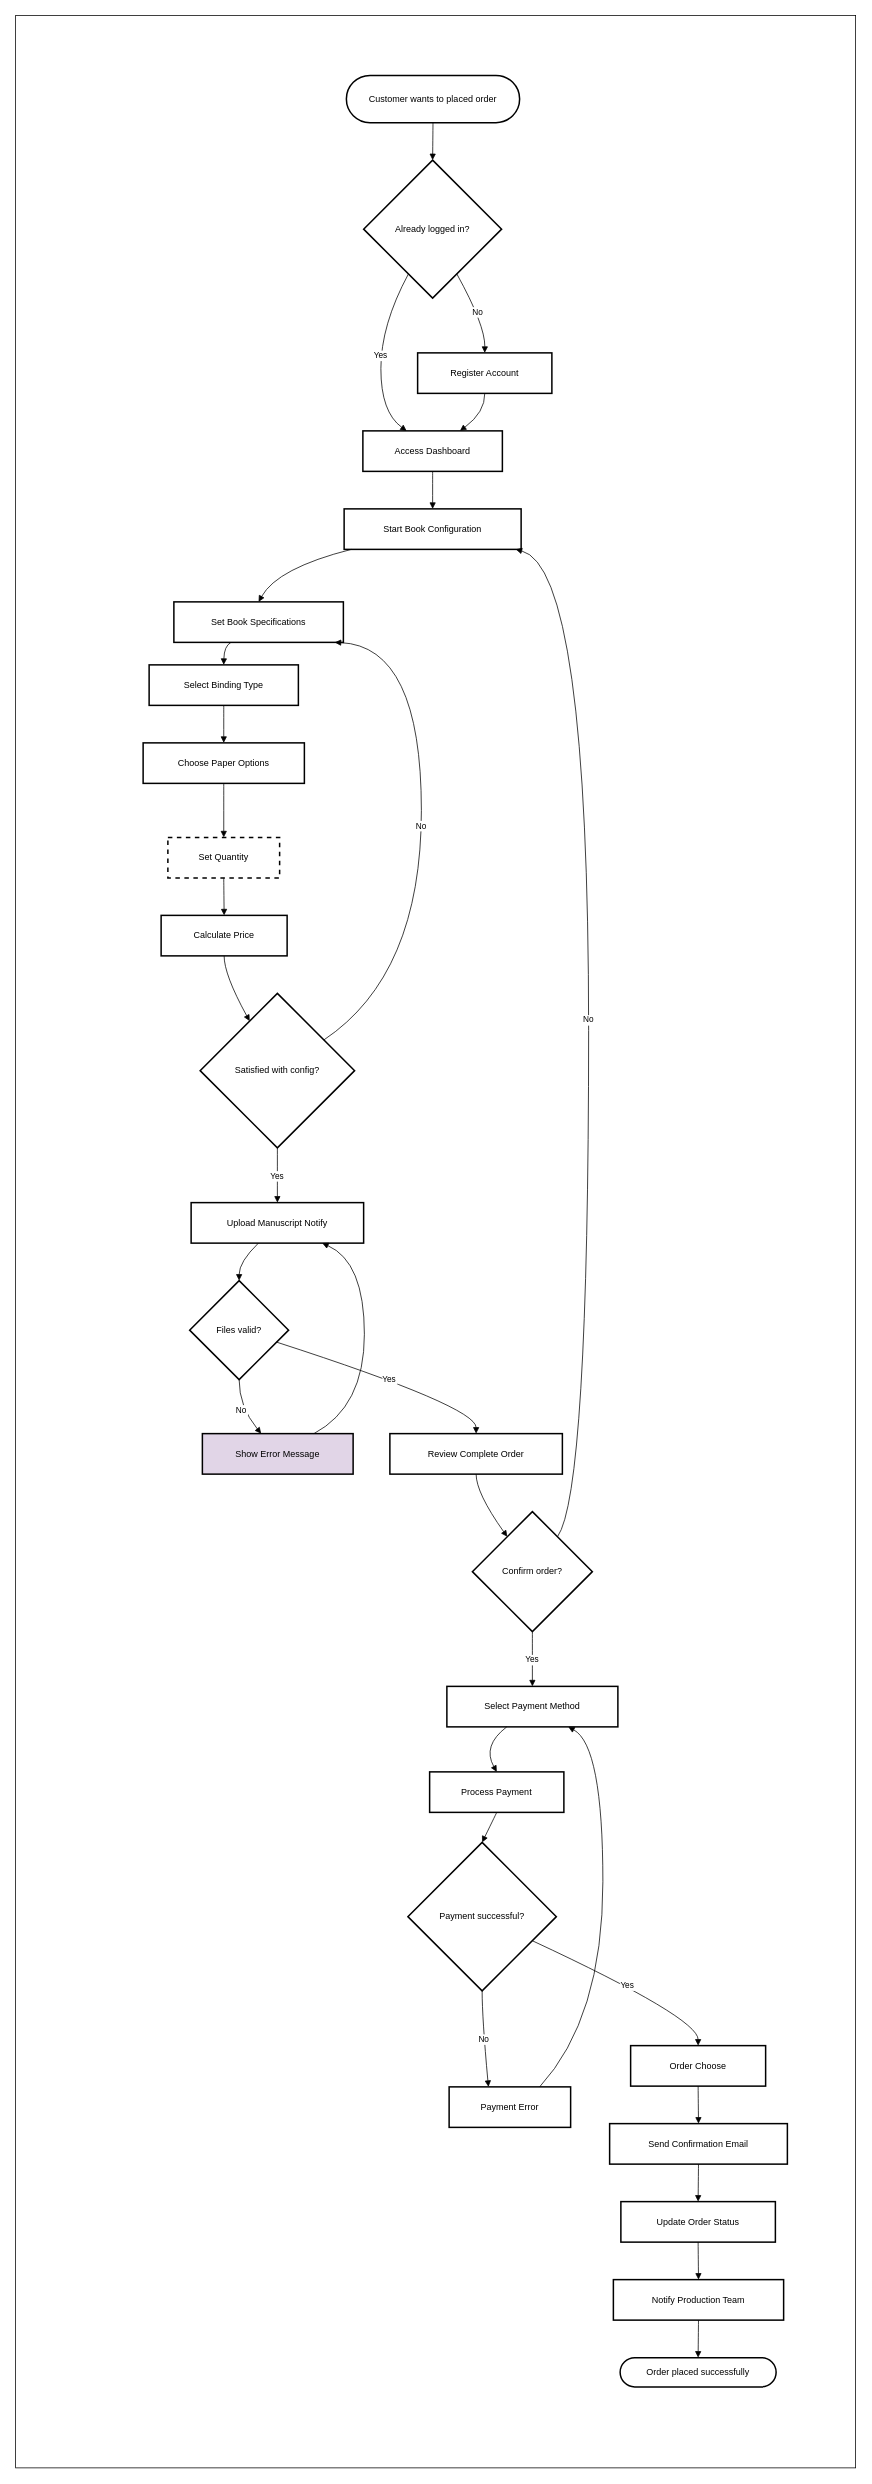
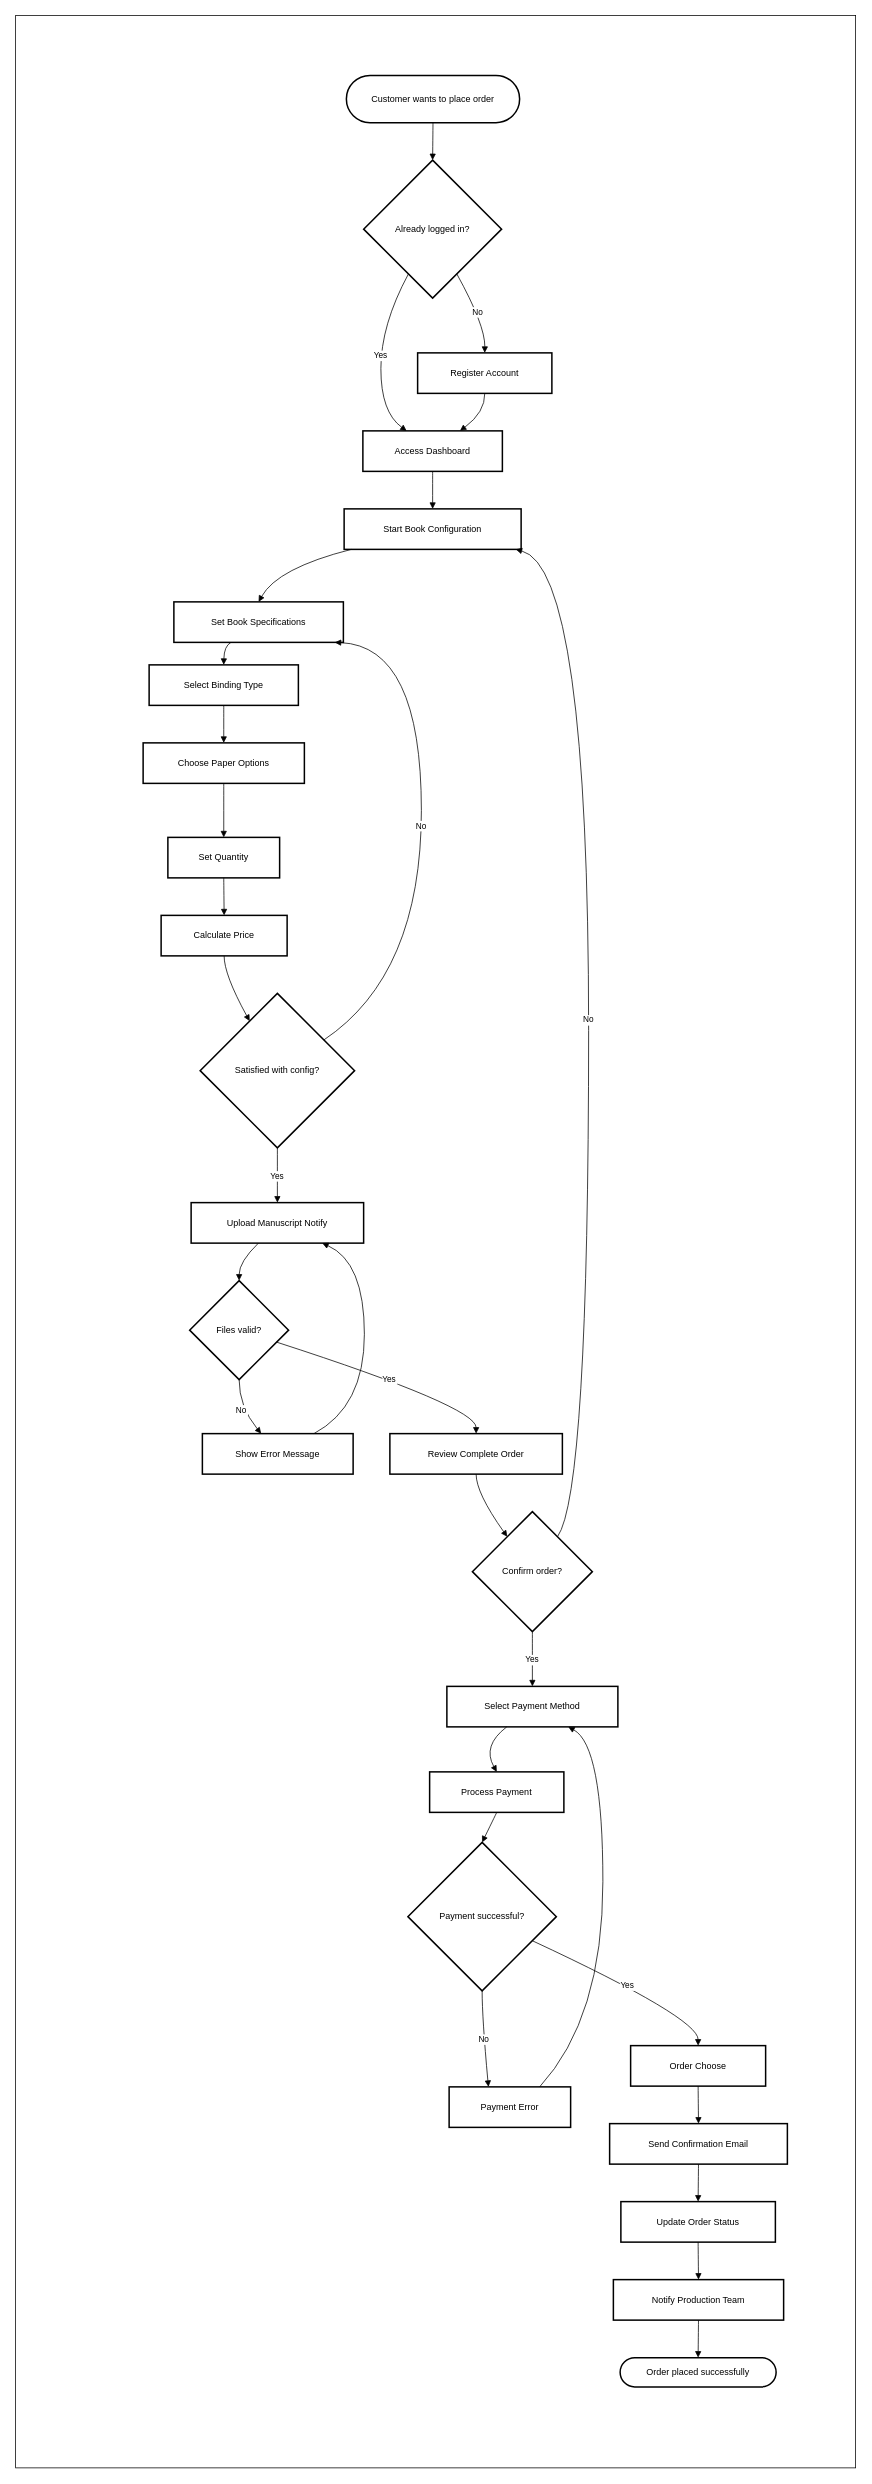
node "Customer wants to placed order": label "Customer wants to placed order" -> "Customer wants to place order"
node "Set Quantity": style dashed -> solid
node "Show Error Message": fillcolor #e1d5e7 -> #ffffff
